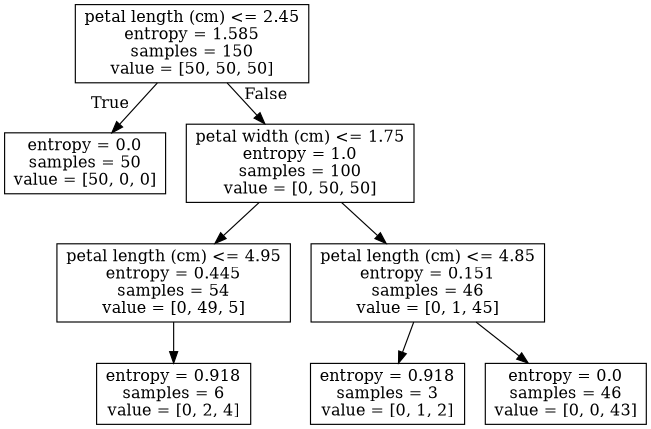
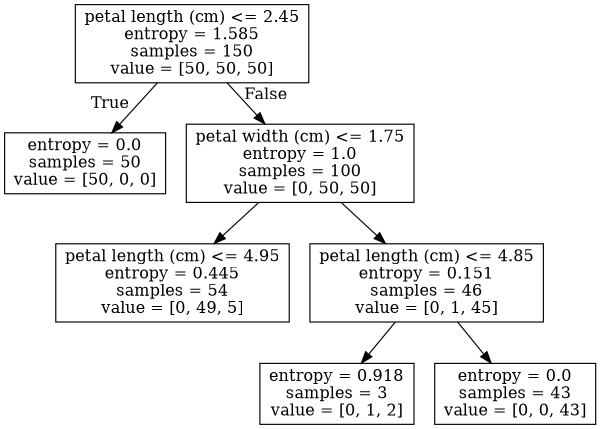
node "entropy = 0.918 samples = 6 value = [0, 2, 4]": removed
node "entropy = 0.0 samples = 46 value = [0, 0, 43]": label "entropy = 0.0 samples = 46 value = [0, 0, 43]" -> "entropy = 0.0 samples = 43 value = [0, 0, 43]"
